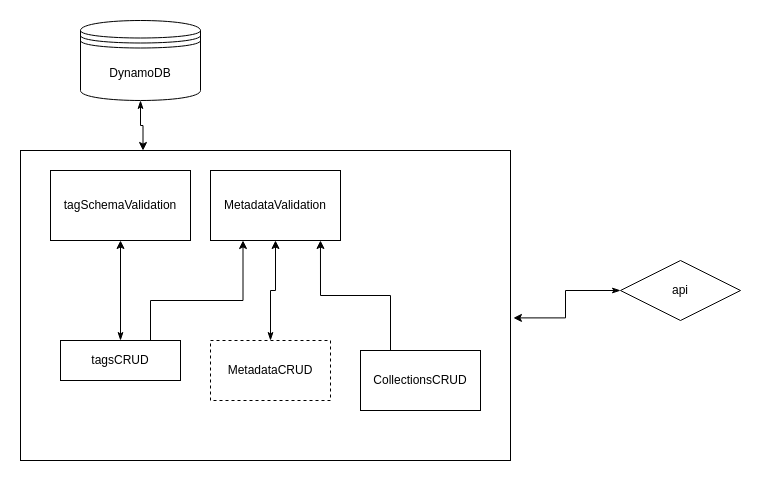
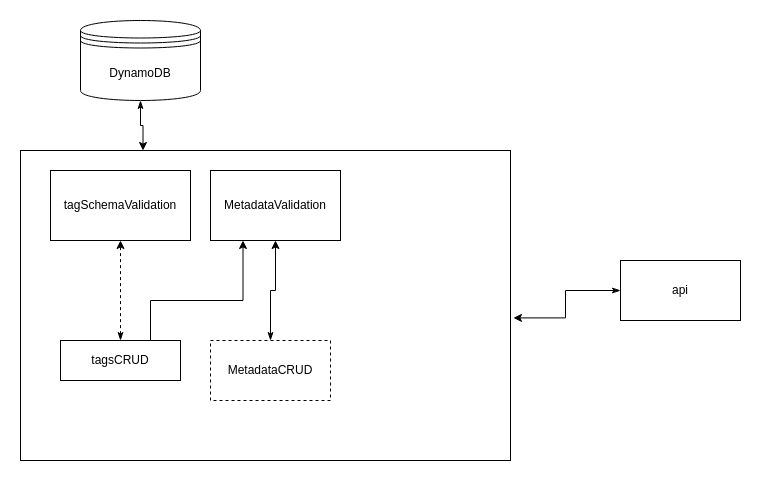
edge "tagSchemaValidation" -- "tagsCRUD": style solid -> dashed
node "api": shape diamond -> rectangle
edge "CollectionsCRUD" -> "MetadataValidation": removed
node "CollectionsCRUD": removed
